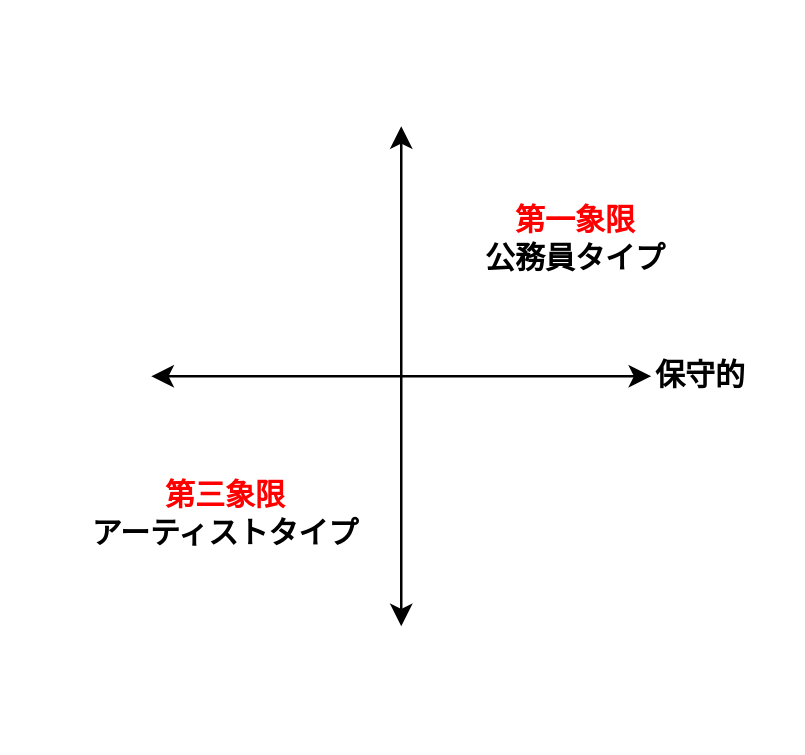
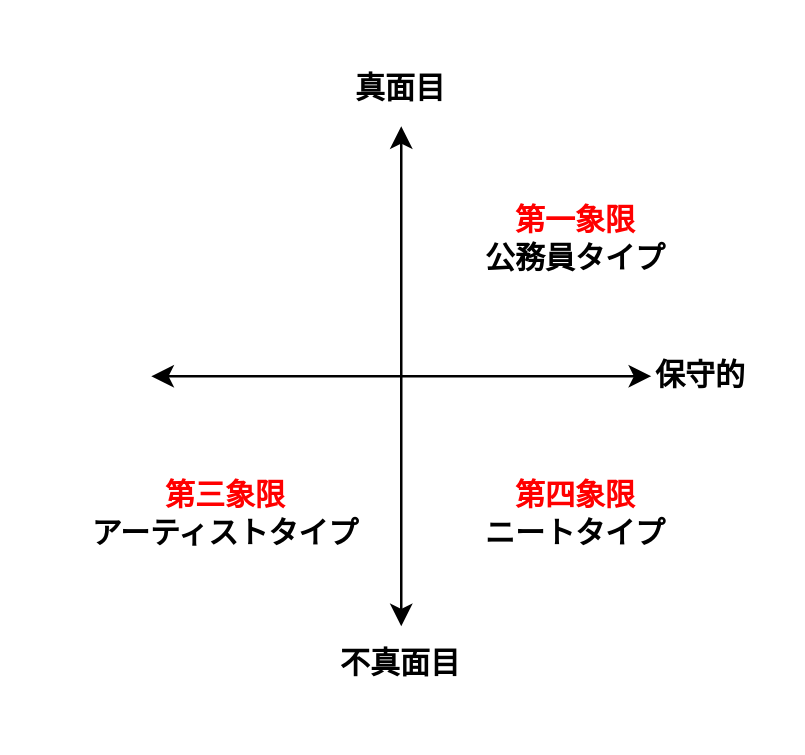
node "真面目": added
node "第四象限 ニートタイプ": added
node "不真面目": added
